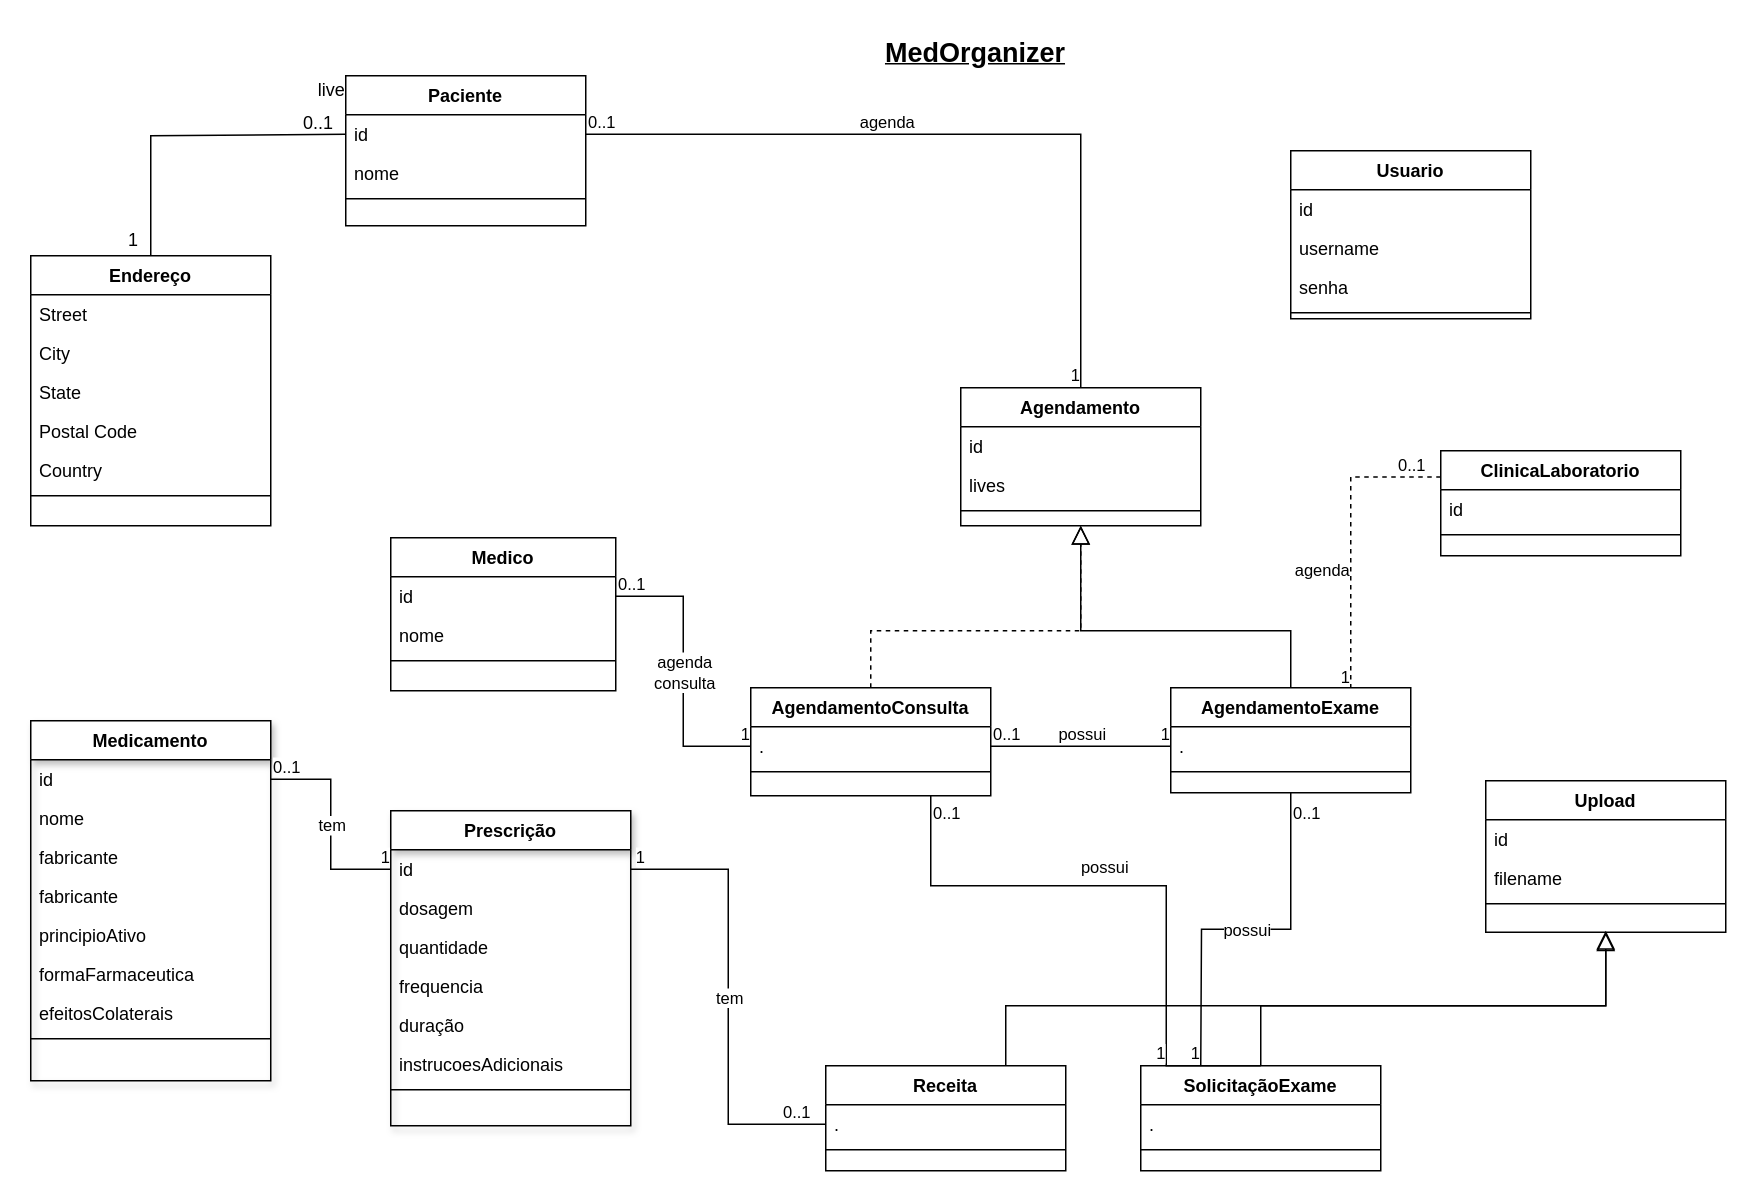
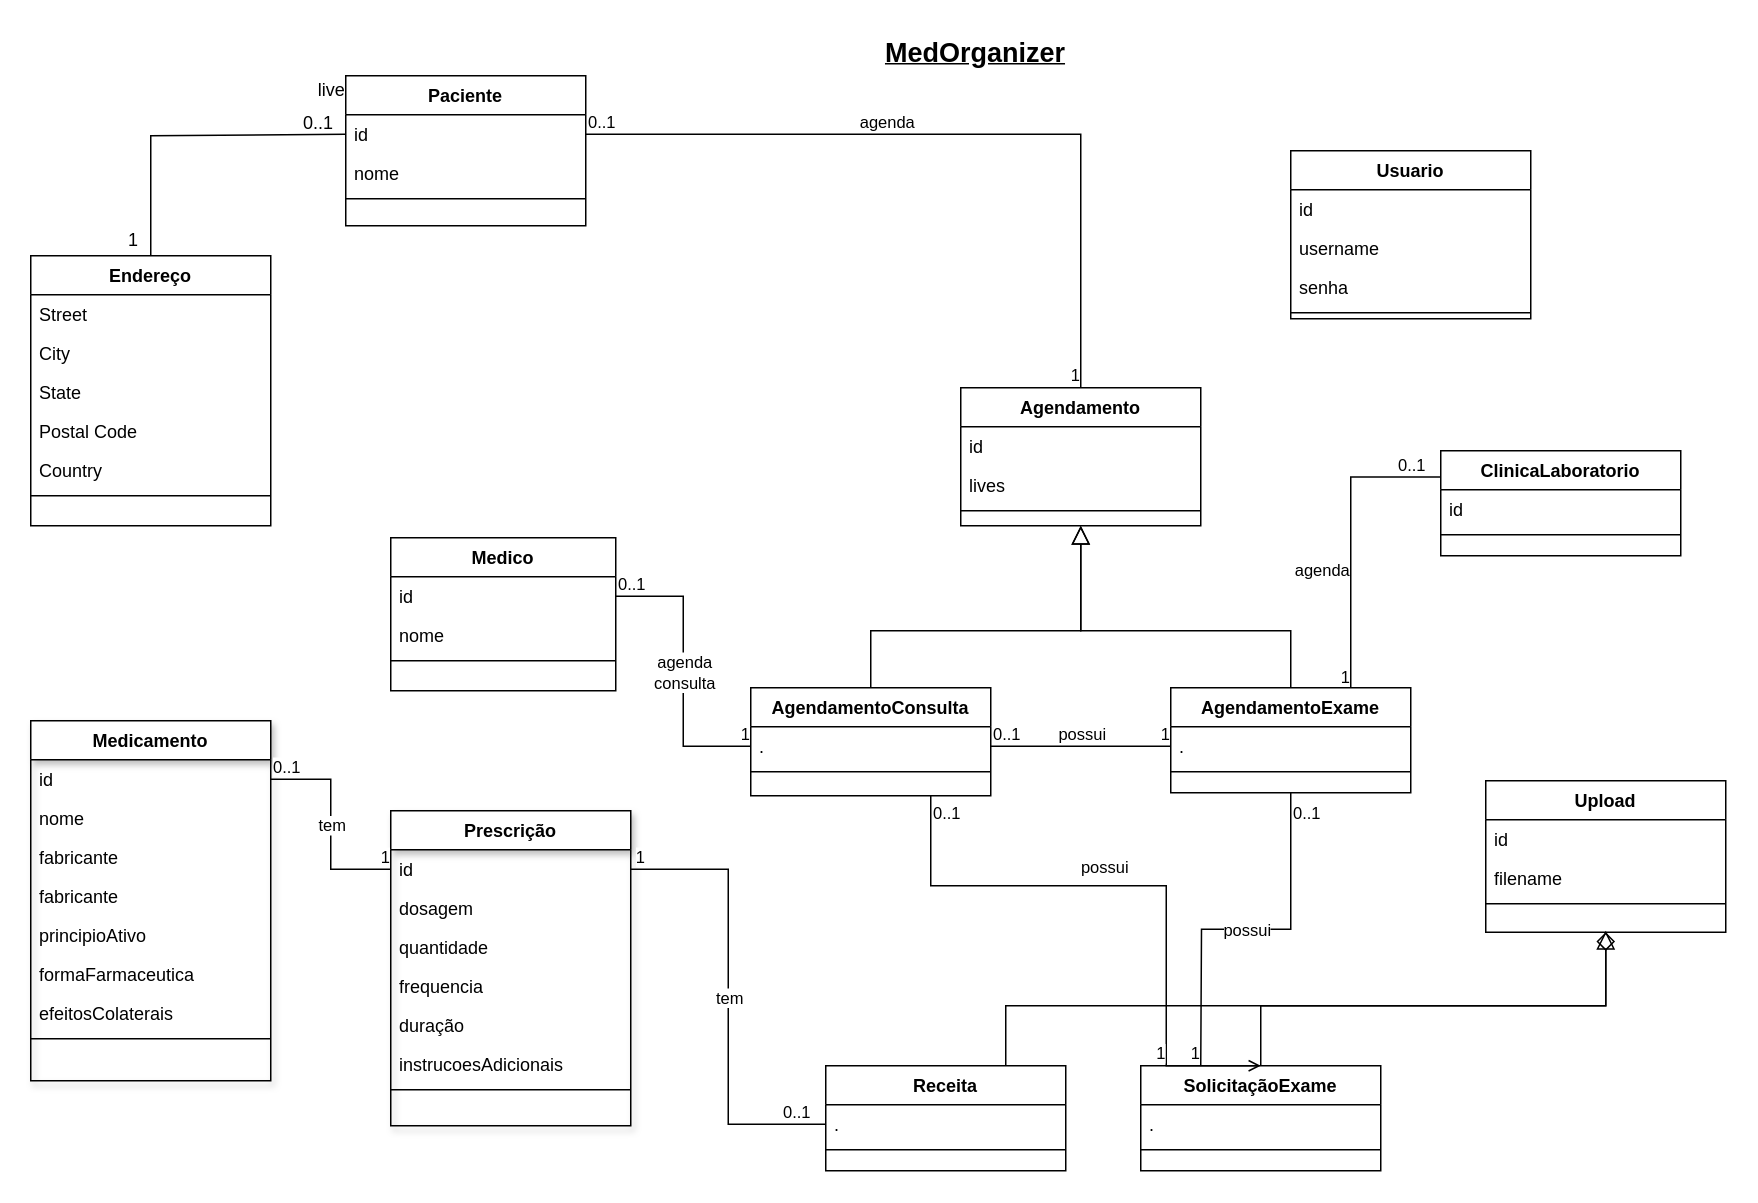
edge "ClinicaLaboratorio" -- "AgendamentoExame": style dashed -> solid
edge "AgendamentoConsulta" -> "Agendamento": style dashed -> solid
edge "SolicitaçãoExame" -> "Upload": arrowhead block -> diamond
edge "AgendamentoConsulta" -- "SolicitaçãoExame": arrowhead none -> open
